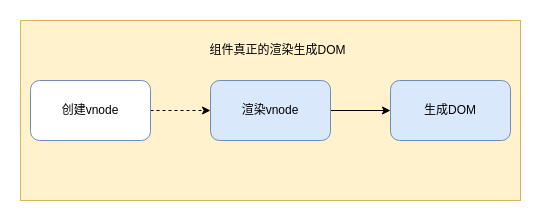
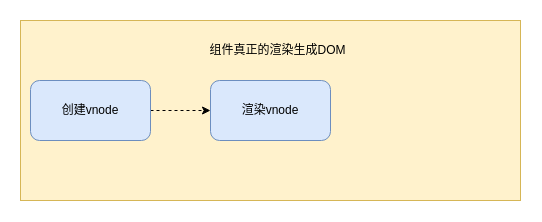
node "创建vnode": fillcolor #ffffff -> #dae8fc
edge "渲染vnode" -> "生成DOM": removed
node "生成DOM": removed
